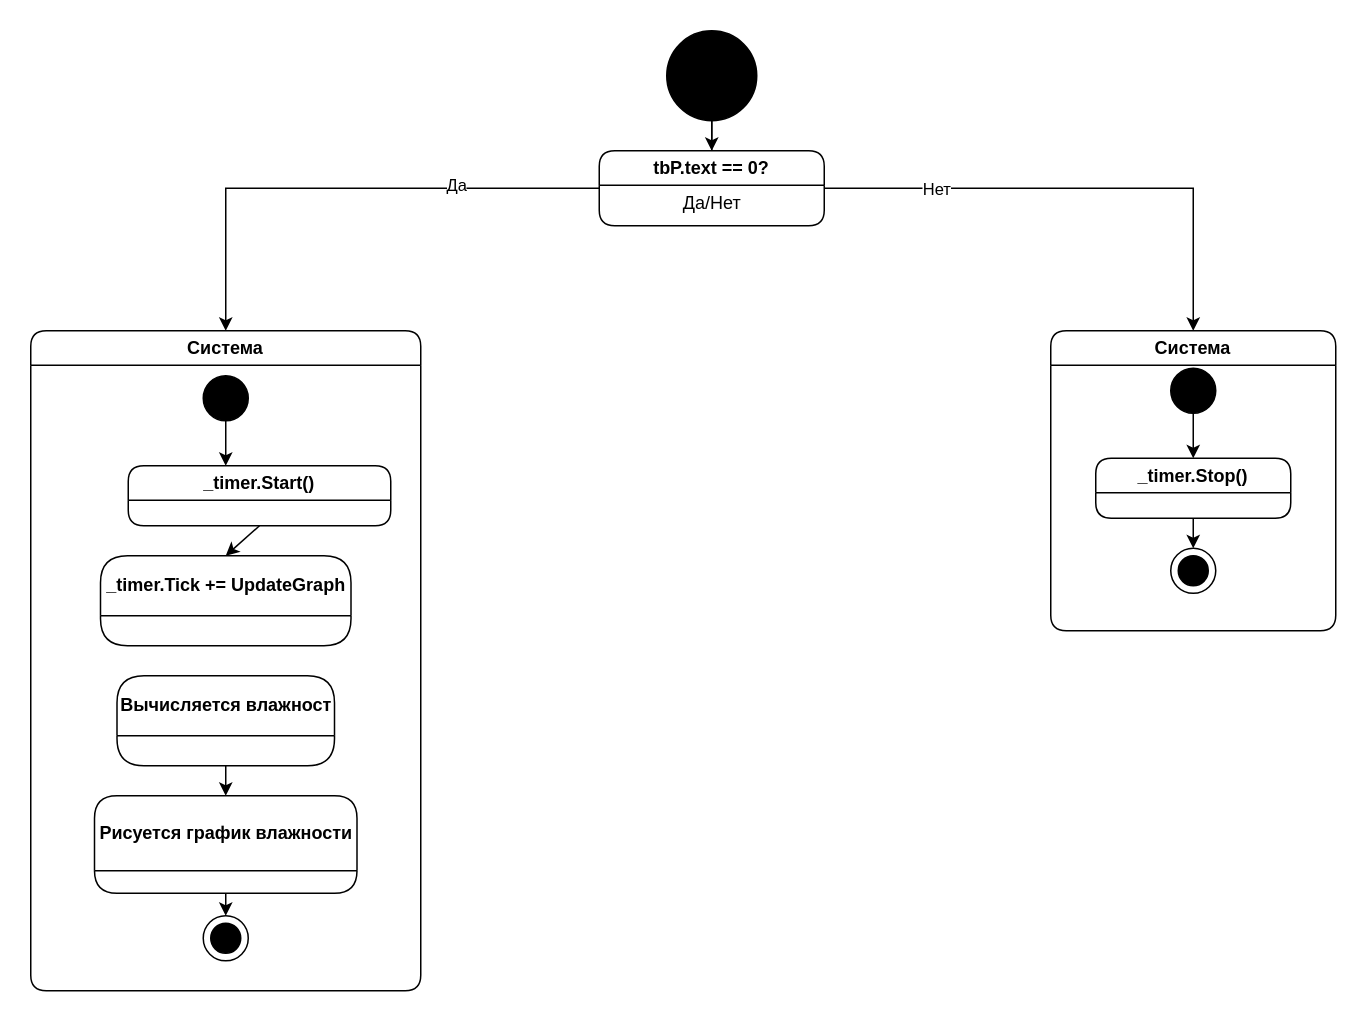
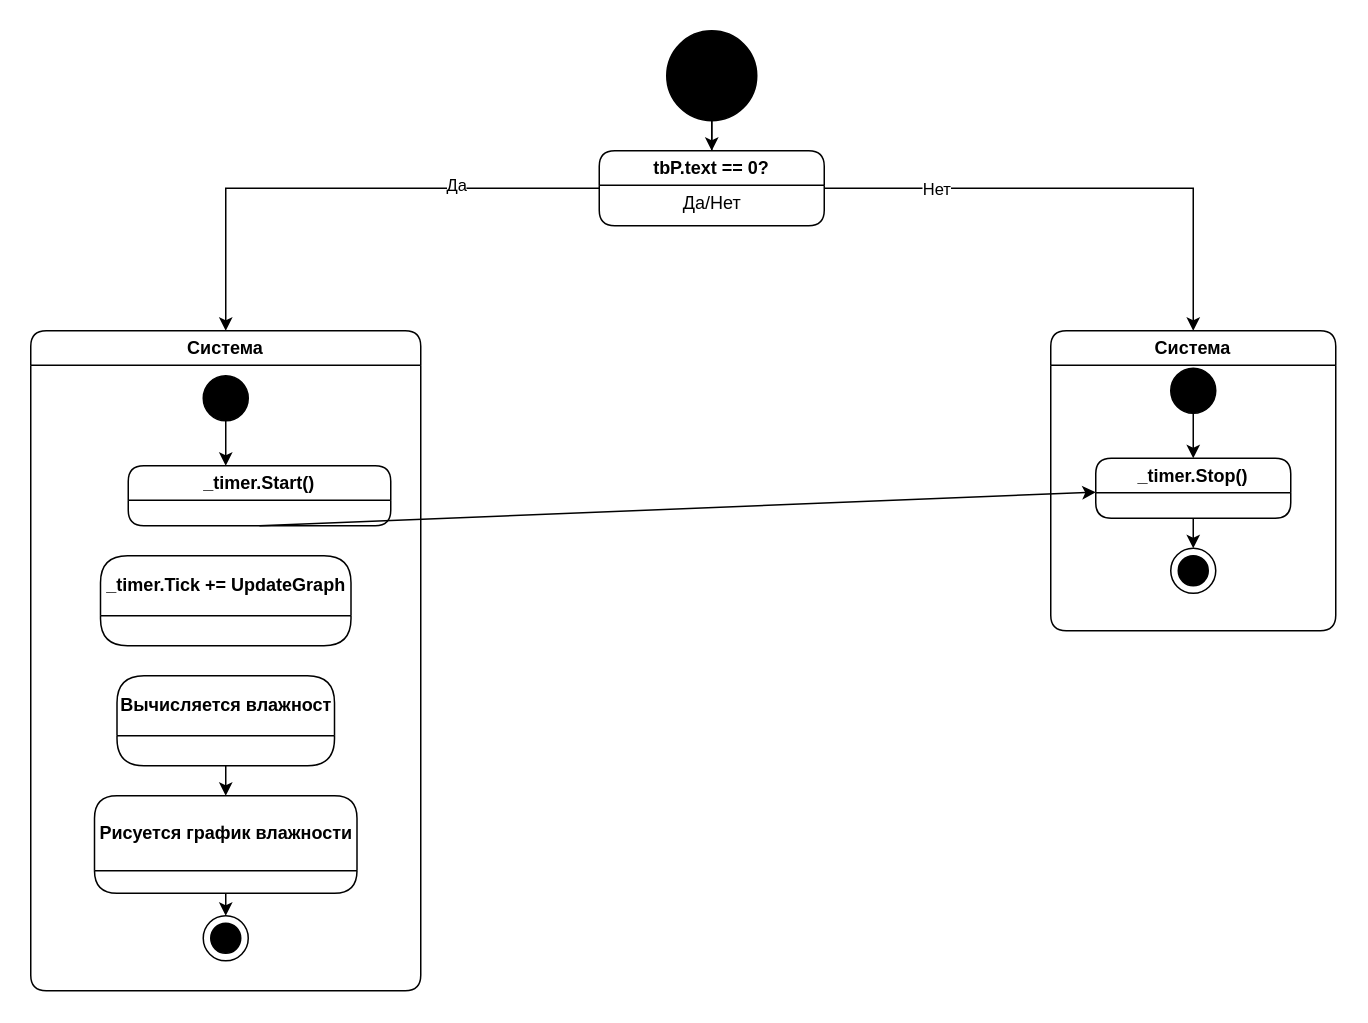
edge "_timer.Start()" -> "_timer.Tick += UpdateGraph": now "_timer.Start()" -> "_timer.Stop()"
